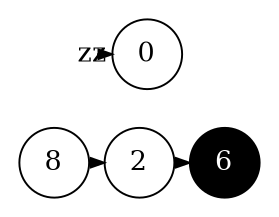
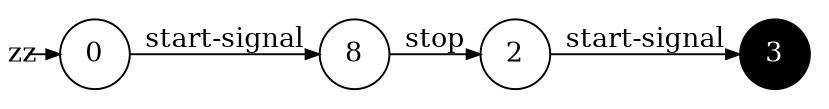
edge "0" -> "8": added, label "start-signal"
node "6": label "6" -> "3"
edge "8" -> "2": label "start-signal" -> "stop"
